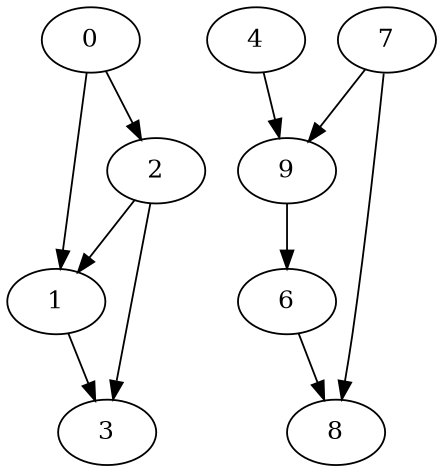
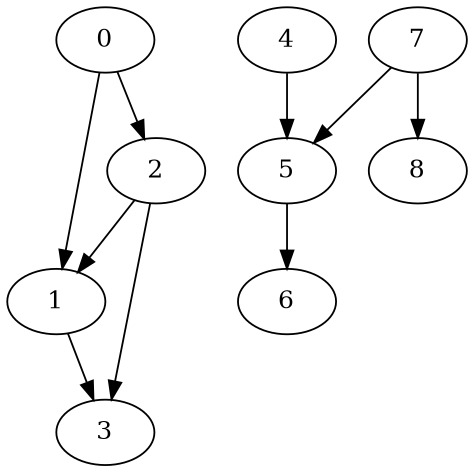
node "9": label "9" -> "5"
edge "6" -> "8": removed
